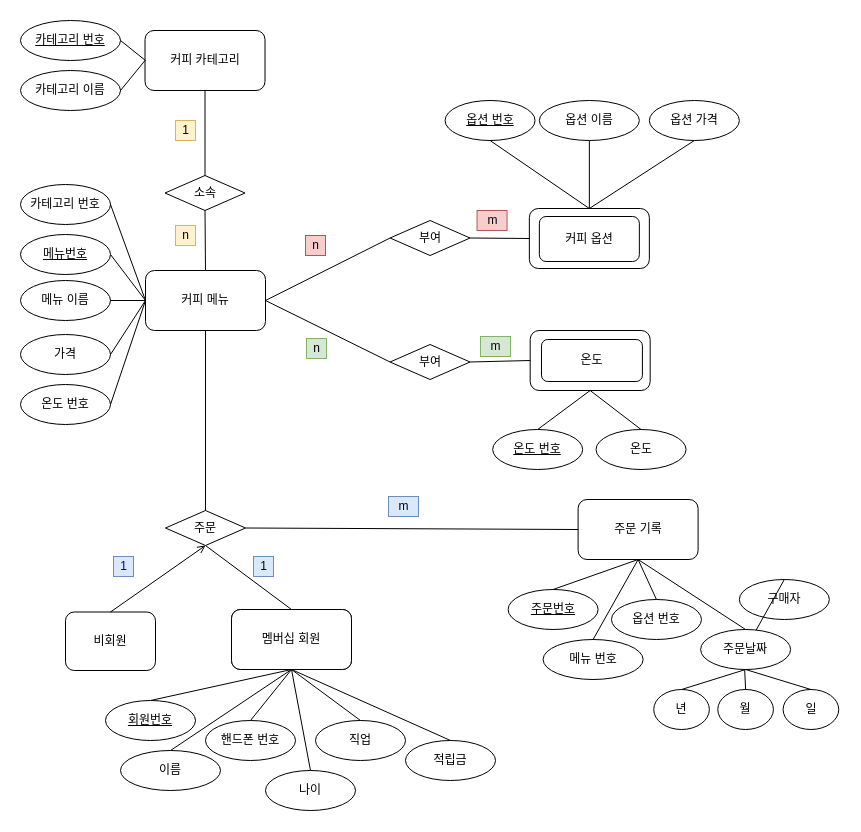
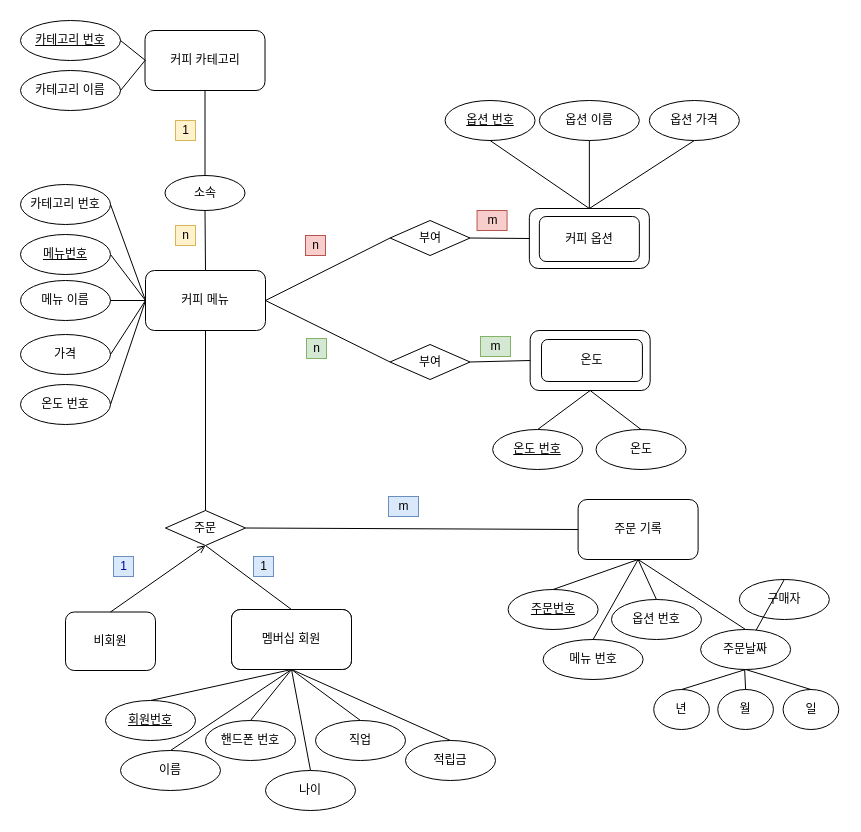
node "소속": shape diamond -> ellipse
